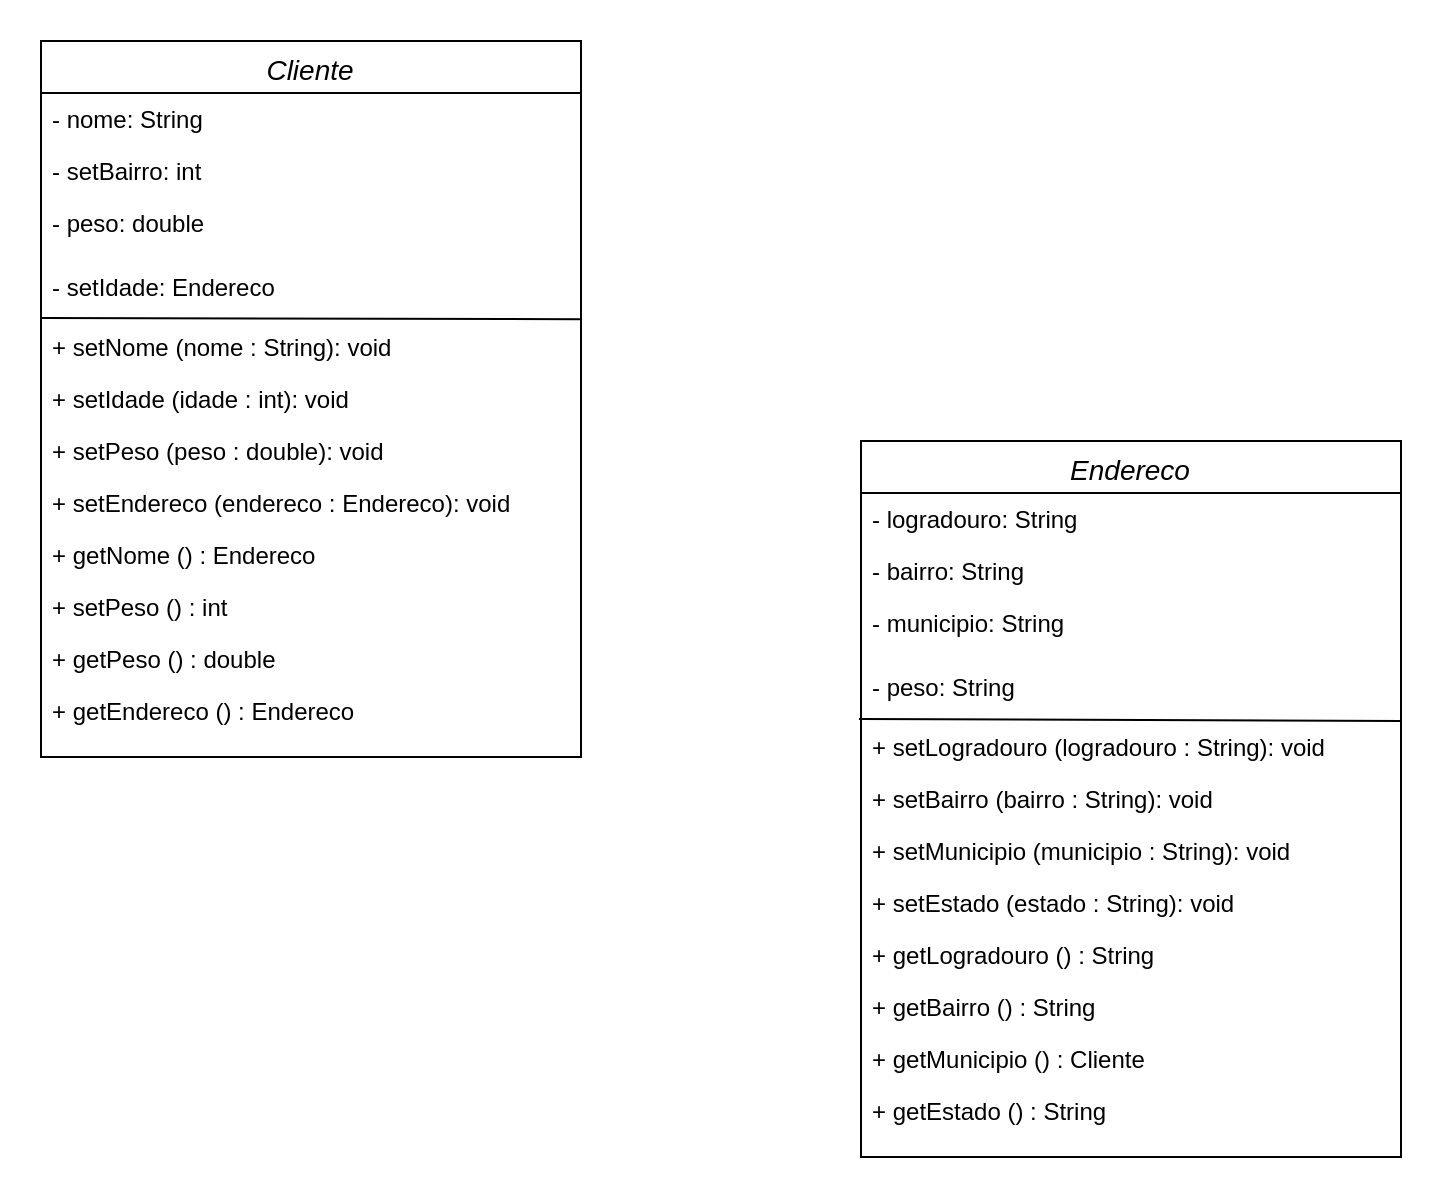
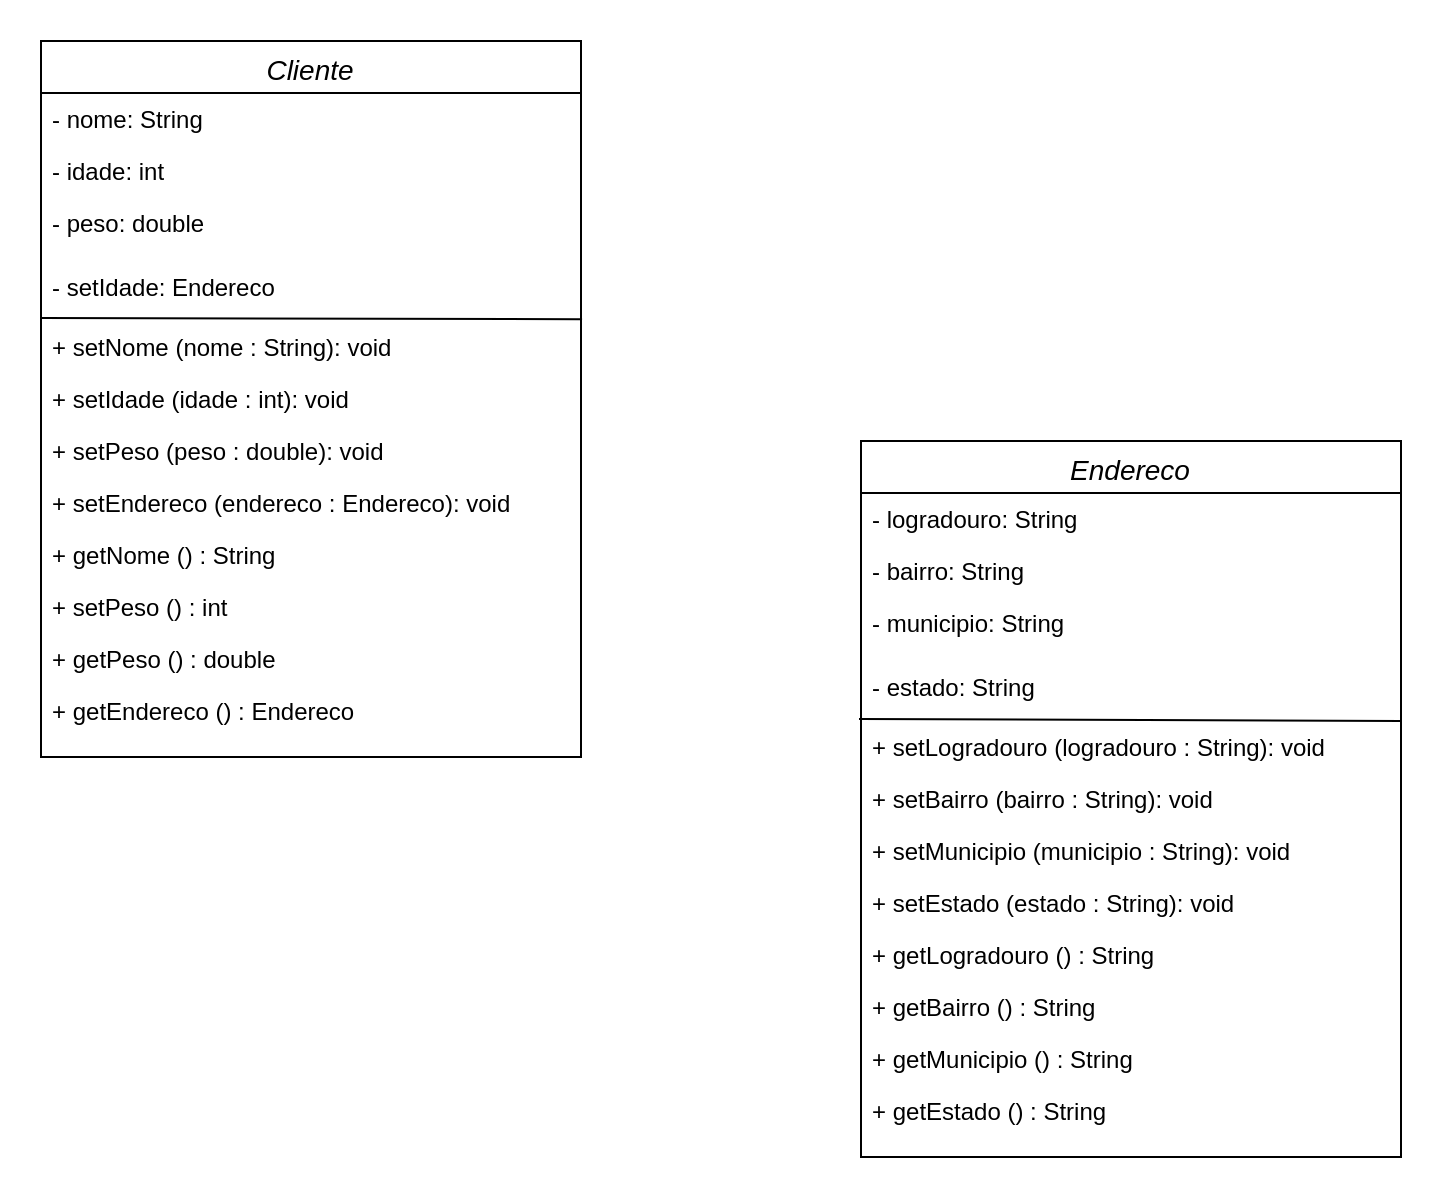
node "- setBairro: int": label "- setBairro: int" -> "- idade: int"
node "+ getNome () : Endereco": label "+ getNome () : Endereco" -> "+ getNome () : String"
node "- peso: String": label "- peso: String" -> "- estado: String"
node "+ getMunicipio () : Cliente": label "+ getMunicipio () : Cliente" -> "+ getMunicipio () : String"
